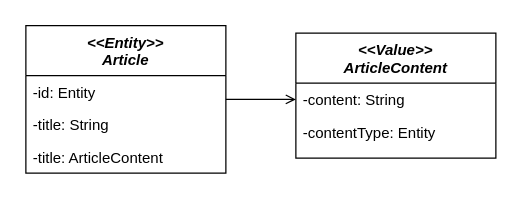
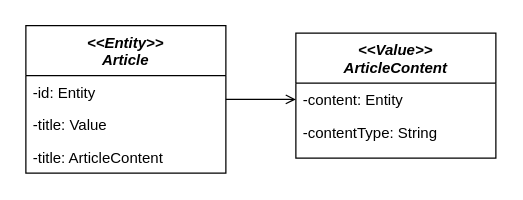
node "-content: String": label "-content: String" -> "-content: Entity"
node "-title: String": label "-title: String" -> "-title: Value"
node "-contentType: Entity": label "-contentType: Entity" -> "-contentType: String"
